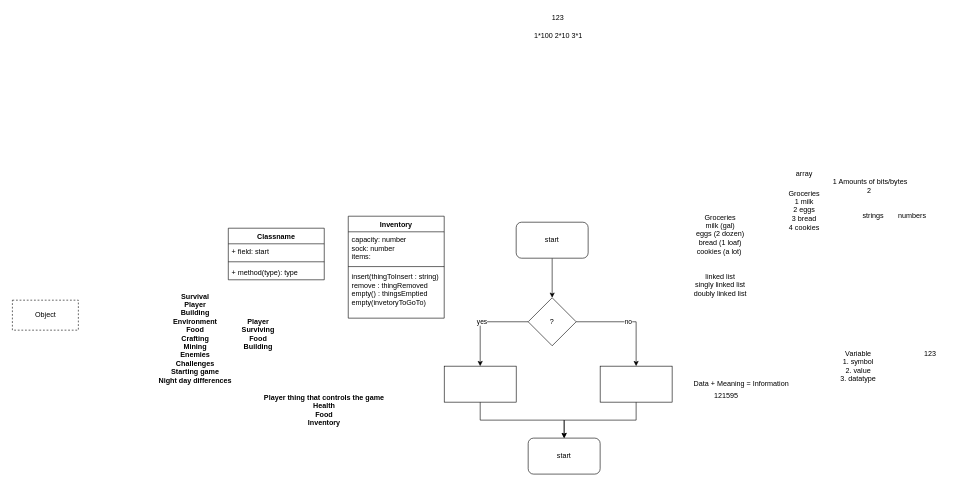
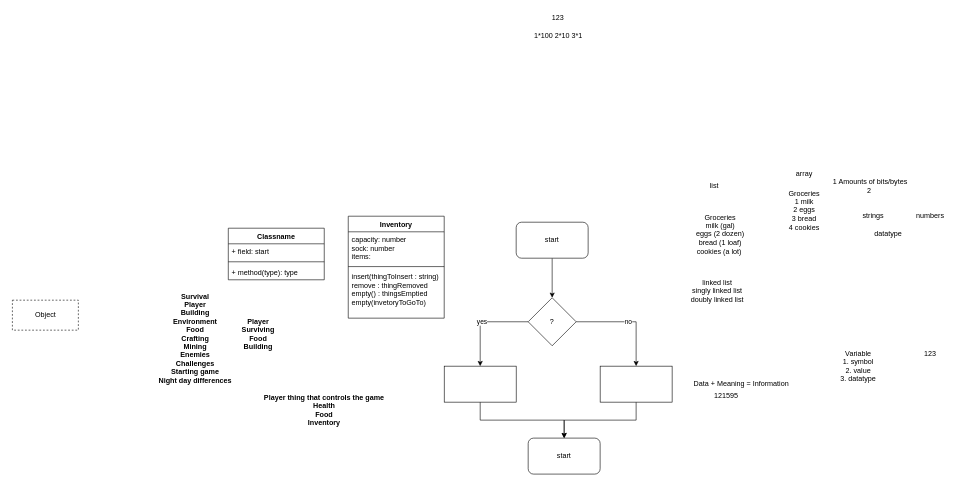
node "list": added
node "numbers": moved (912, 216) -> (930, 216)
node "datatype": added
node "linked list singly linked list doubly linked list": moved (720, 285) -> (717, 291)
